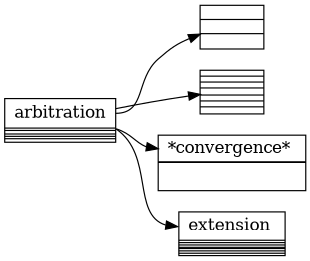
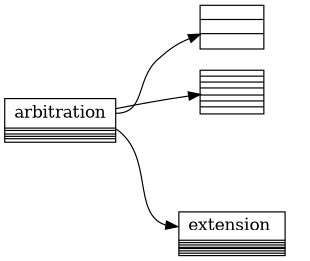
node "*convergence*": removed
